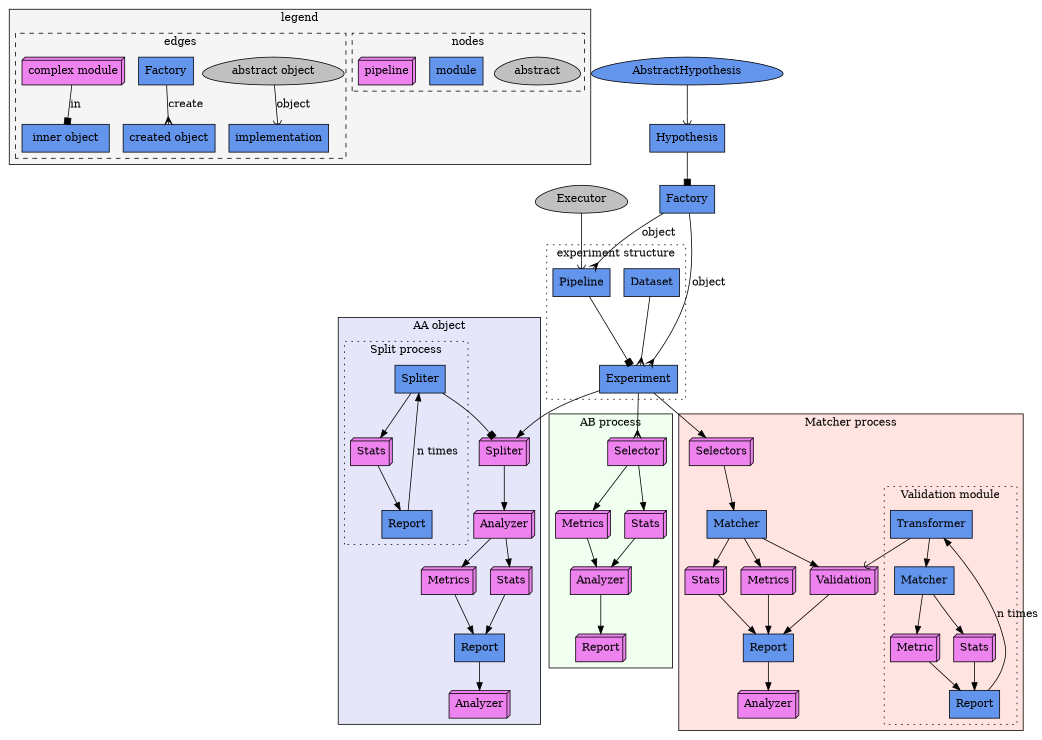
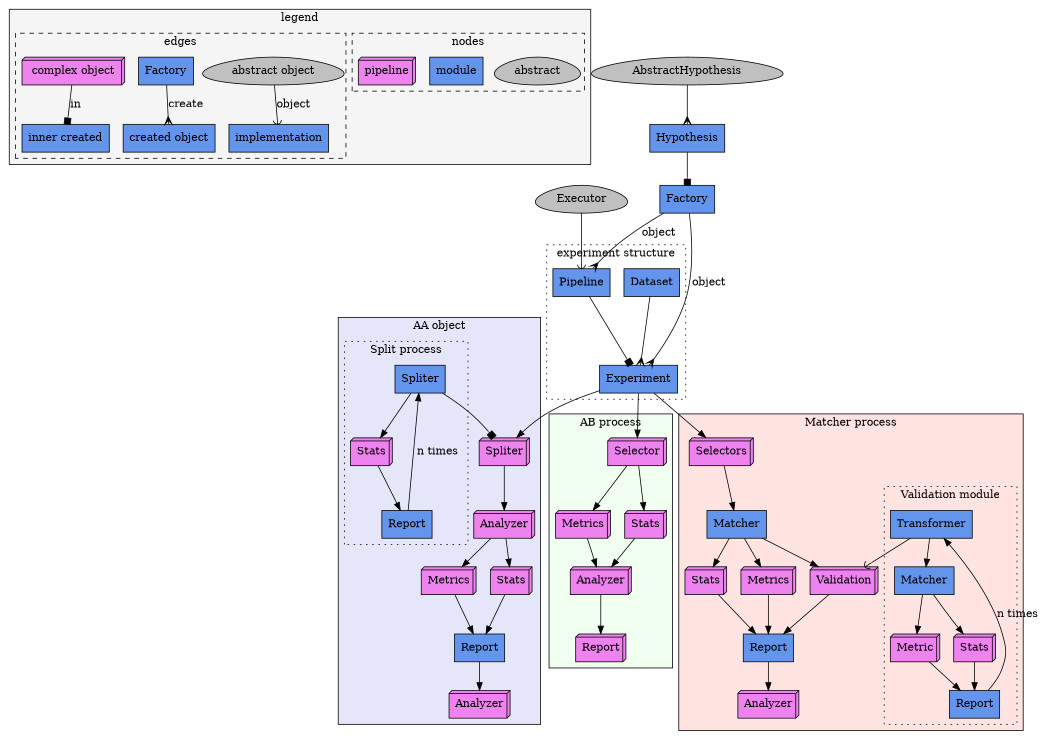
node "complex module": label "complex module" -> "complex object"
node "AbstractHypothesis": fillcolor cornflowerblue -> silver
edge "AbstractHypothesis" -> "Hypothesis": arrowhead curved -> crow
node "inner object": label "inner object" -> "inner created"
edge "Experiment" -> "Selector": arrowhead crow -> normal
